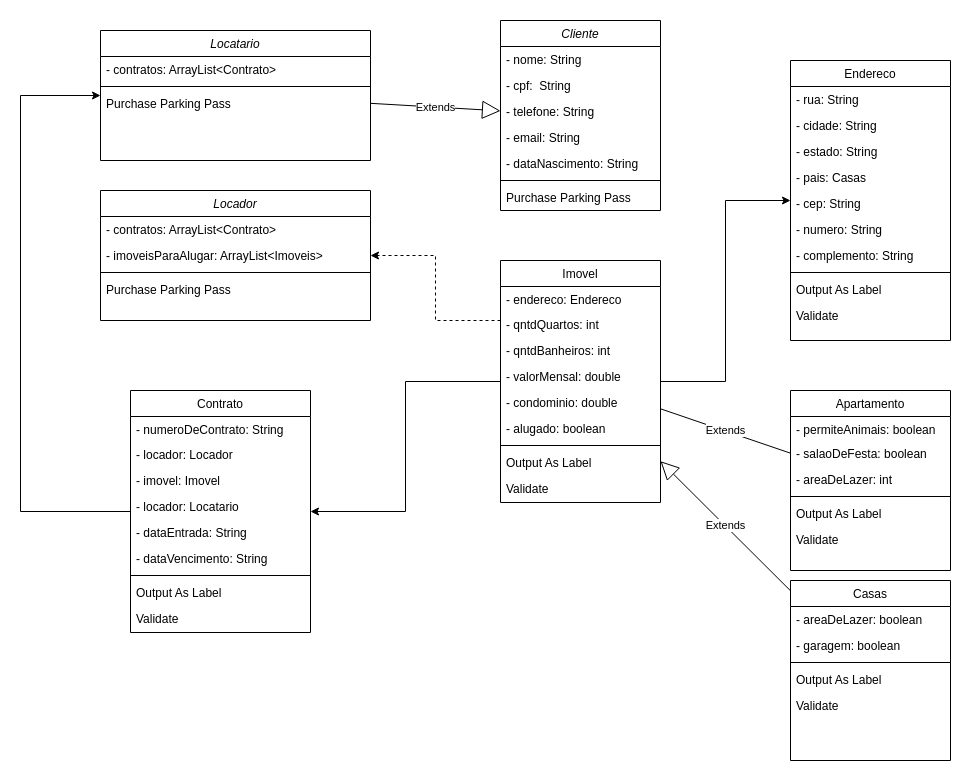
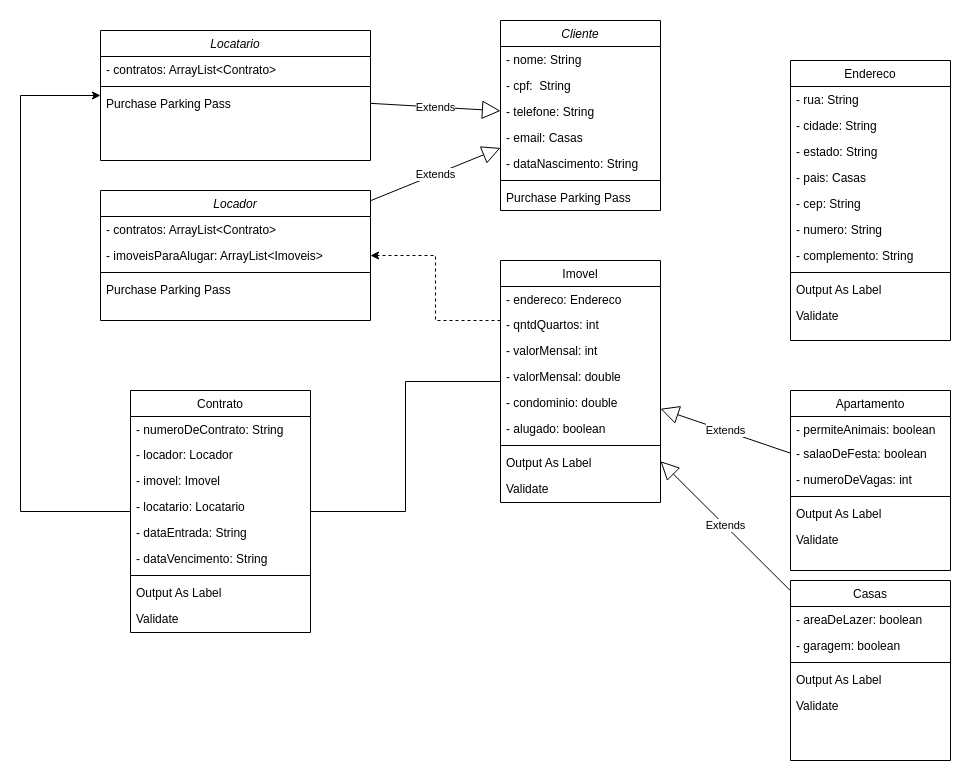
node "- email: String": label "- email: String" -> "- email: Casas"
edge "Locador" -> "Cliente": added, label "Extends"
edge "Imovel" -> "Endereco": removed
node "- qntdBanheiros: int": label "- qntdBanheiros: int" -> "- valorMensal: int"
edge "Imovel" -- "Apartamento": arrowhead none -> block
node "- areaDeLazer: int": label "- areaDeLazer: int" -> "- numeroDeVagas: int"
node "- locador: Locatario": label "- locador: Locatario" -> "- locatario: Locatario"
edge "Imovel" -> "Contrato": arrowhead classic -> none
